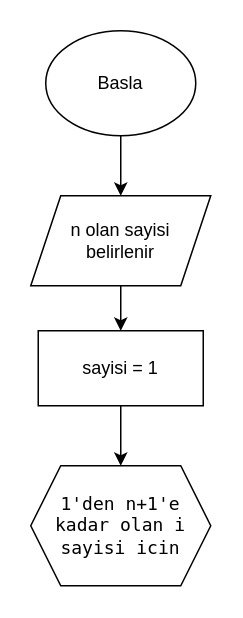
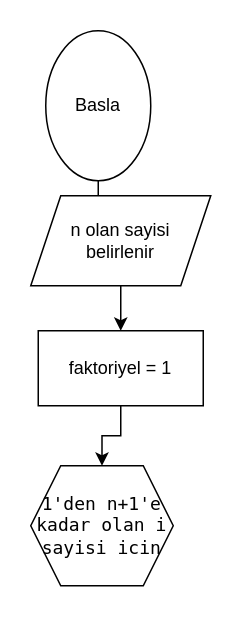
node "Basla": size 150x105 -> 105x150
node "sayisi = 1": label "sayisi = 1" -> "faktoriyel = 1"
node "1'den n+1'e kadar olan i sayisi icin": size 180x120 -> 143x120
